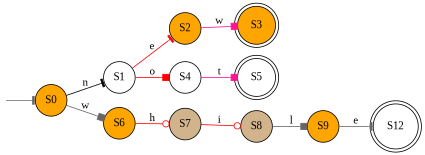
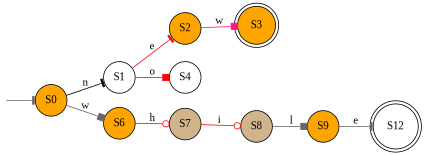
node "S5": removed
